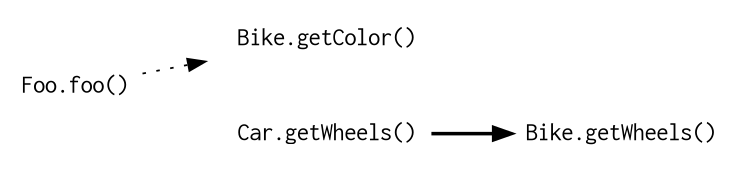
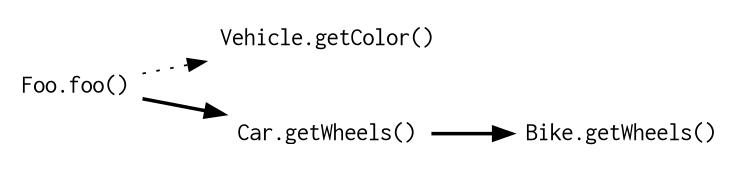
node "Bike.getColor()": label "Bike.getColor()" -> "Vehicle.getColor()"
edge "Foo.foo()" -> "Car.getWheels()": added
